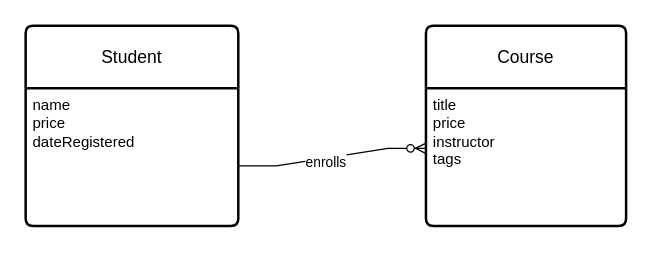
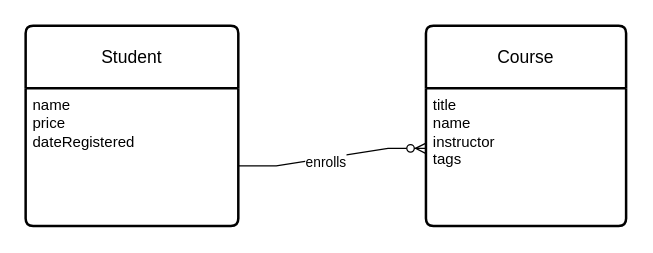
node "title price instructor tags": label "title price instructor tags" -> "title name instructor tags"
